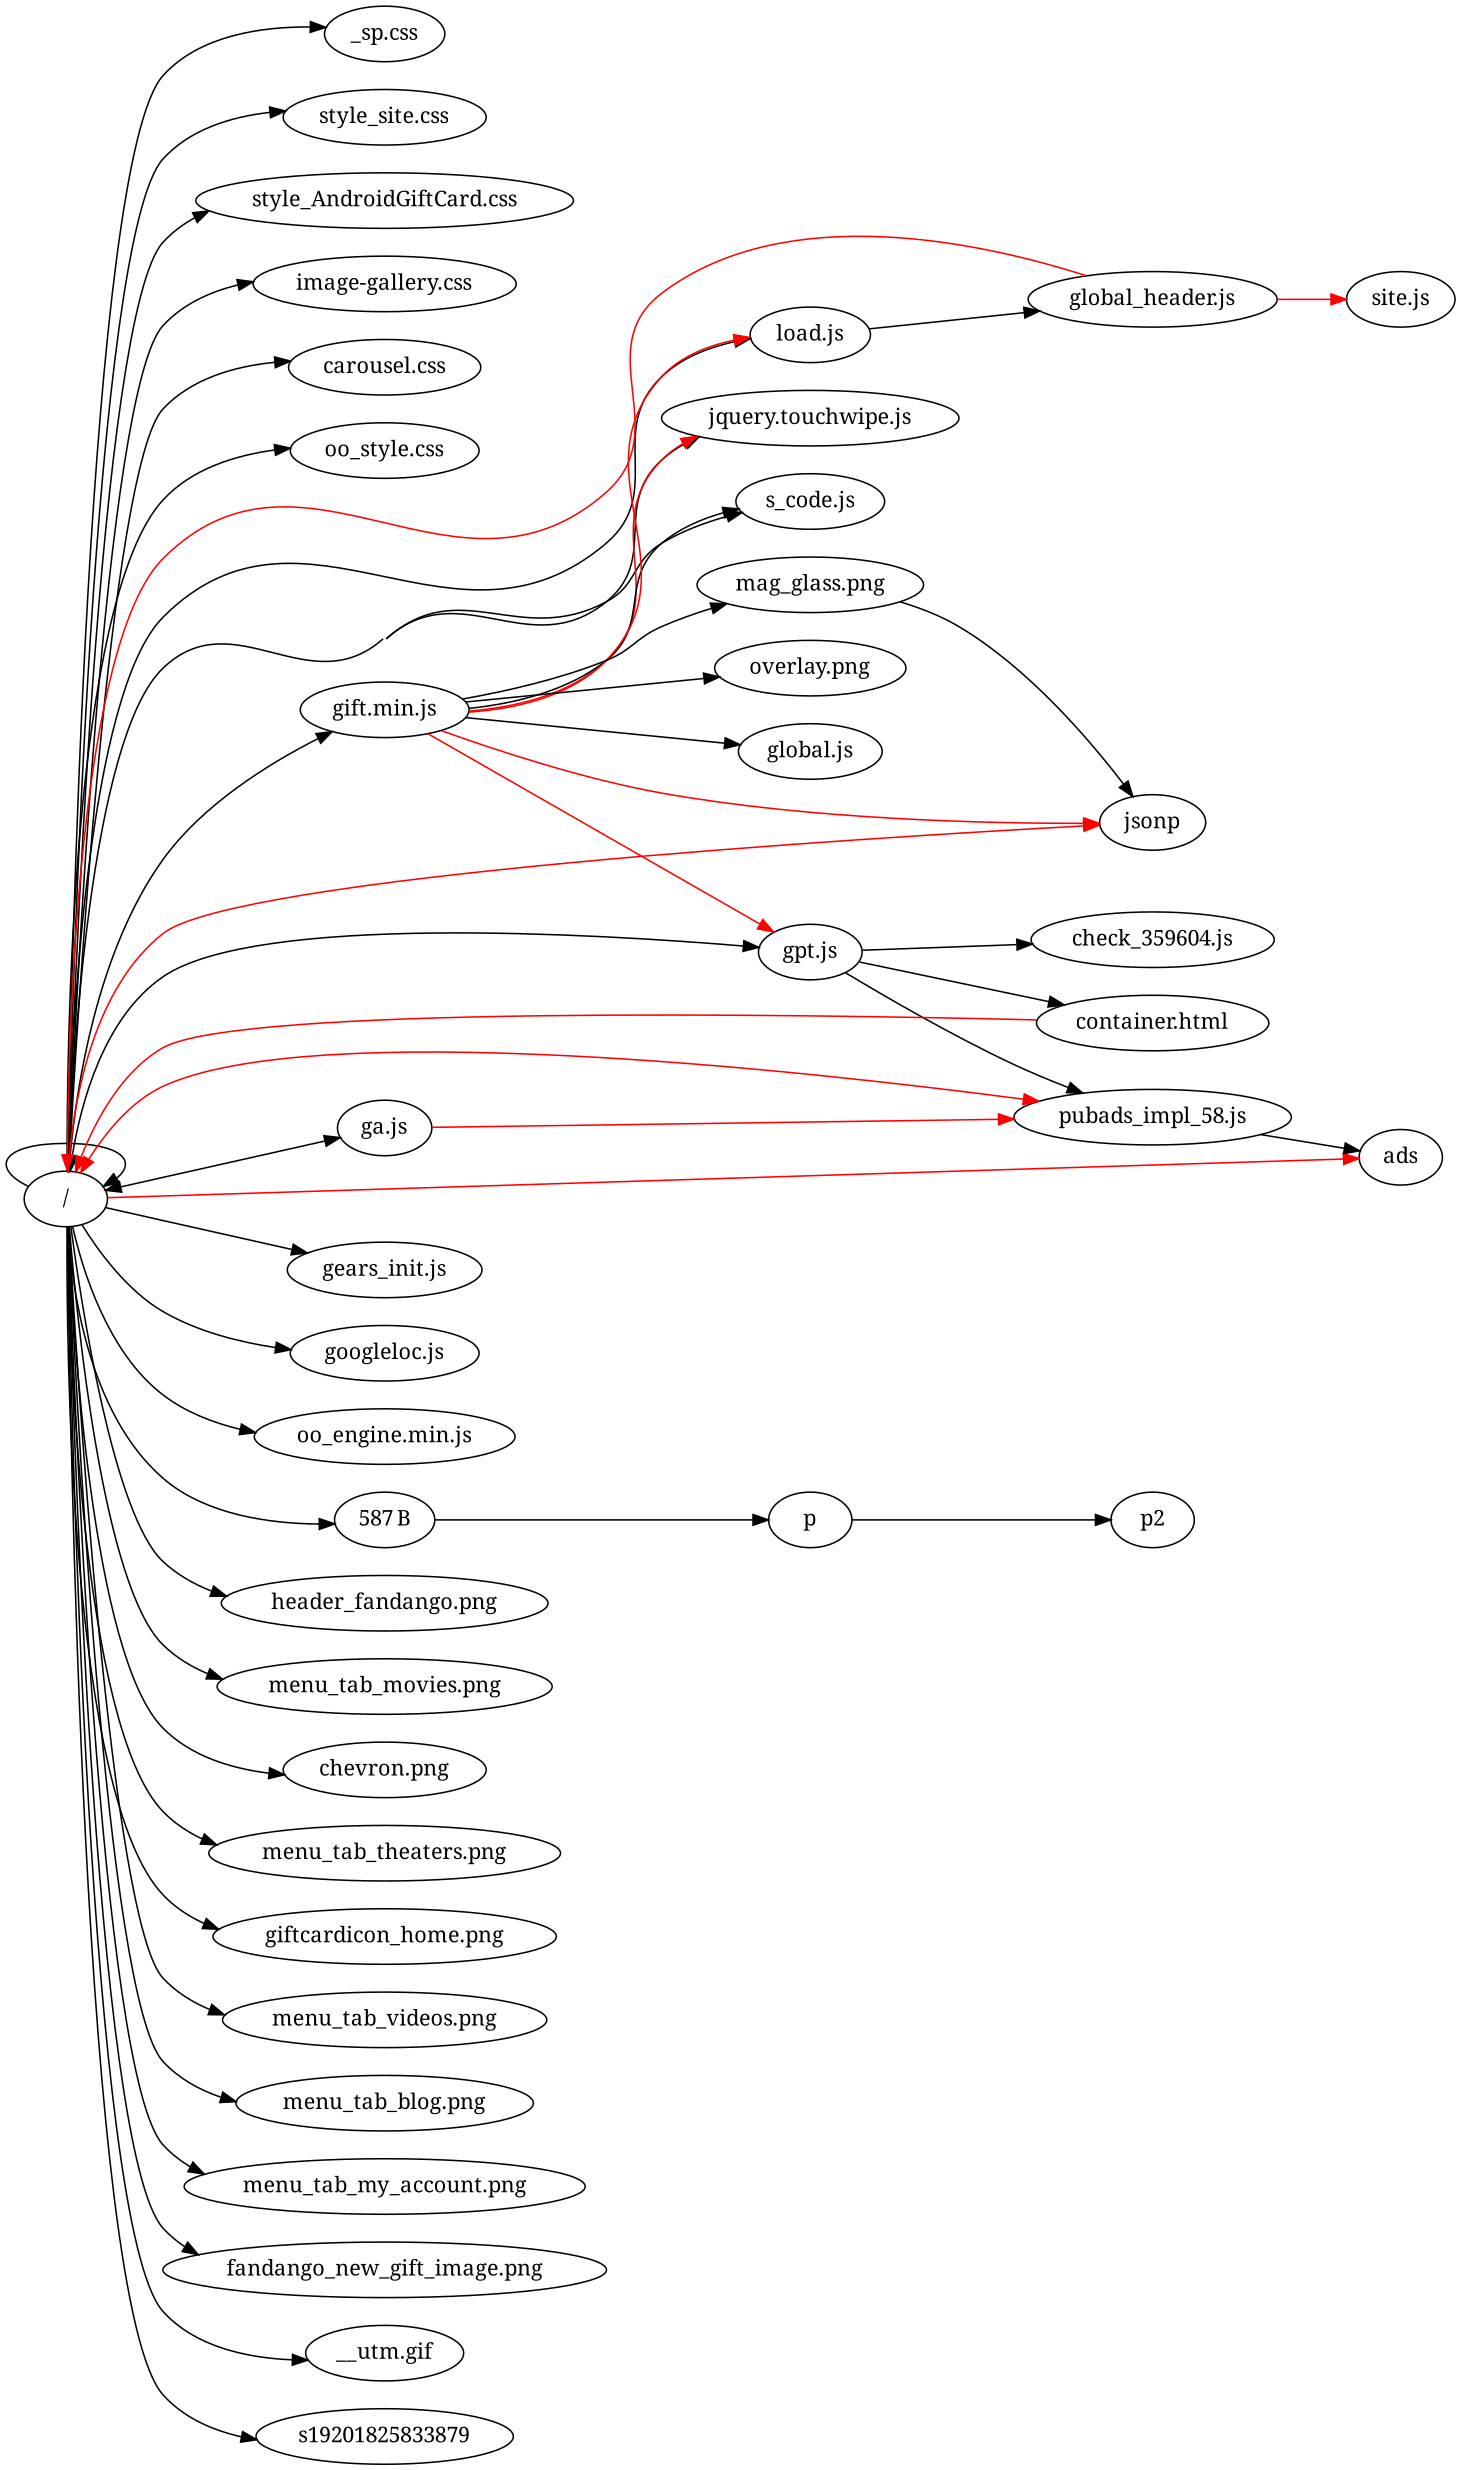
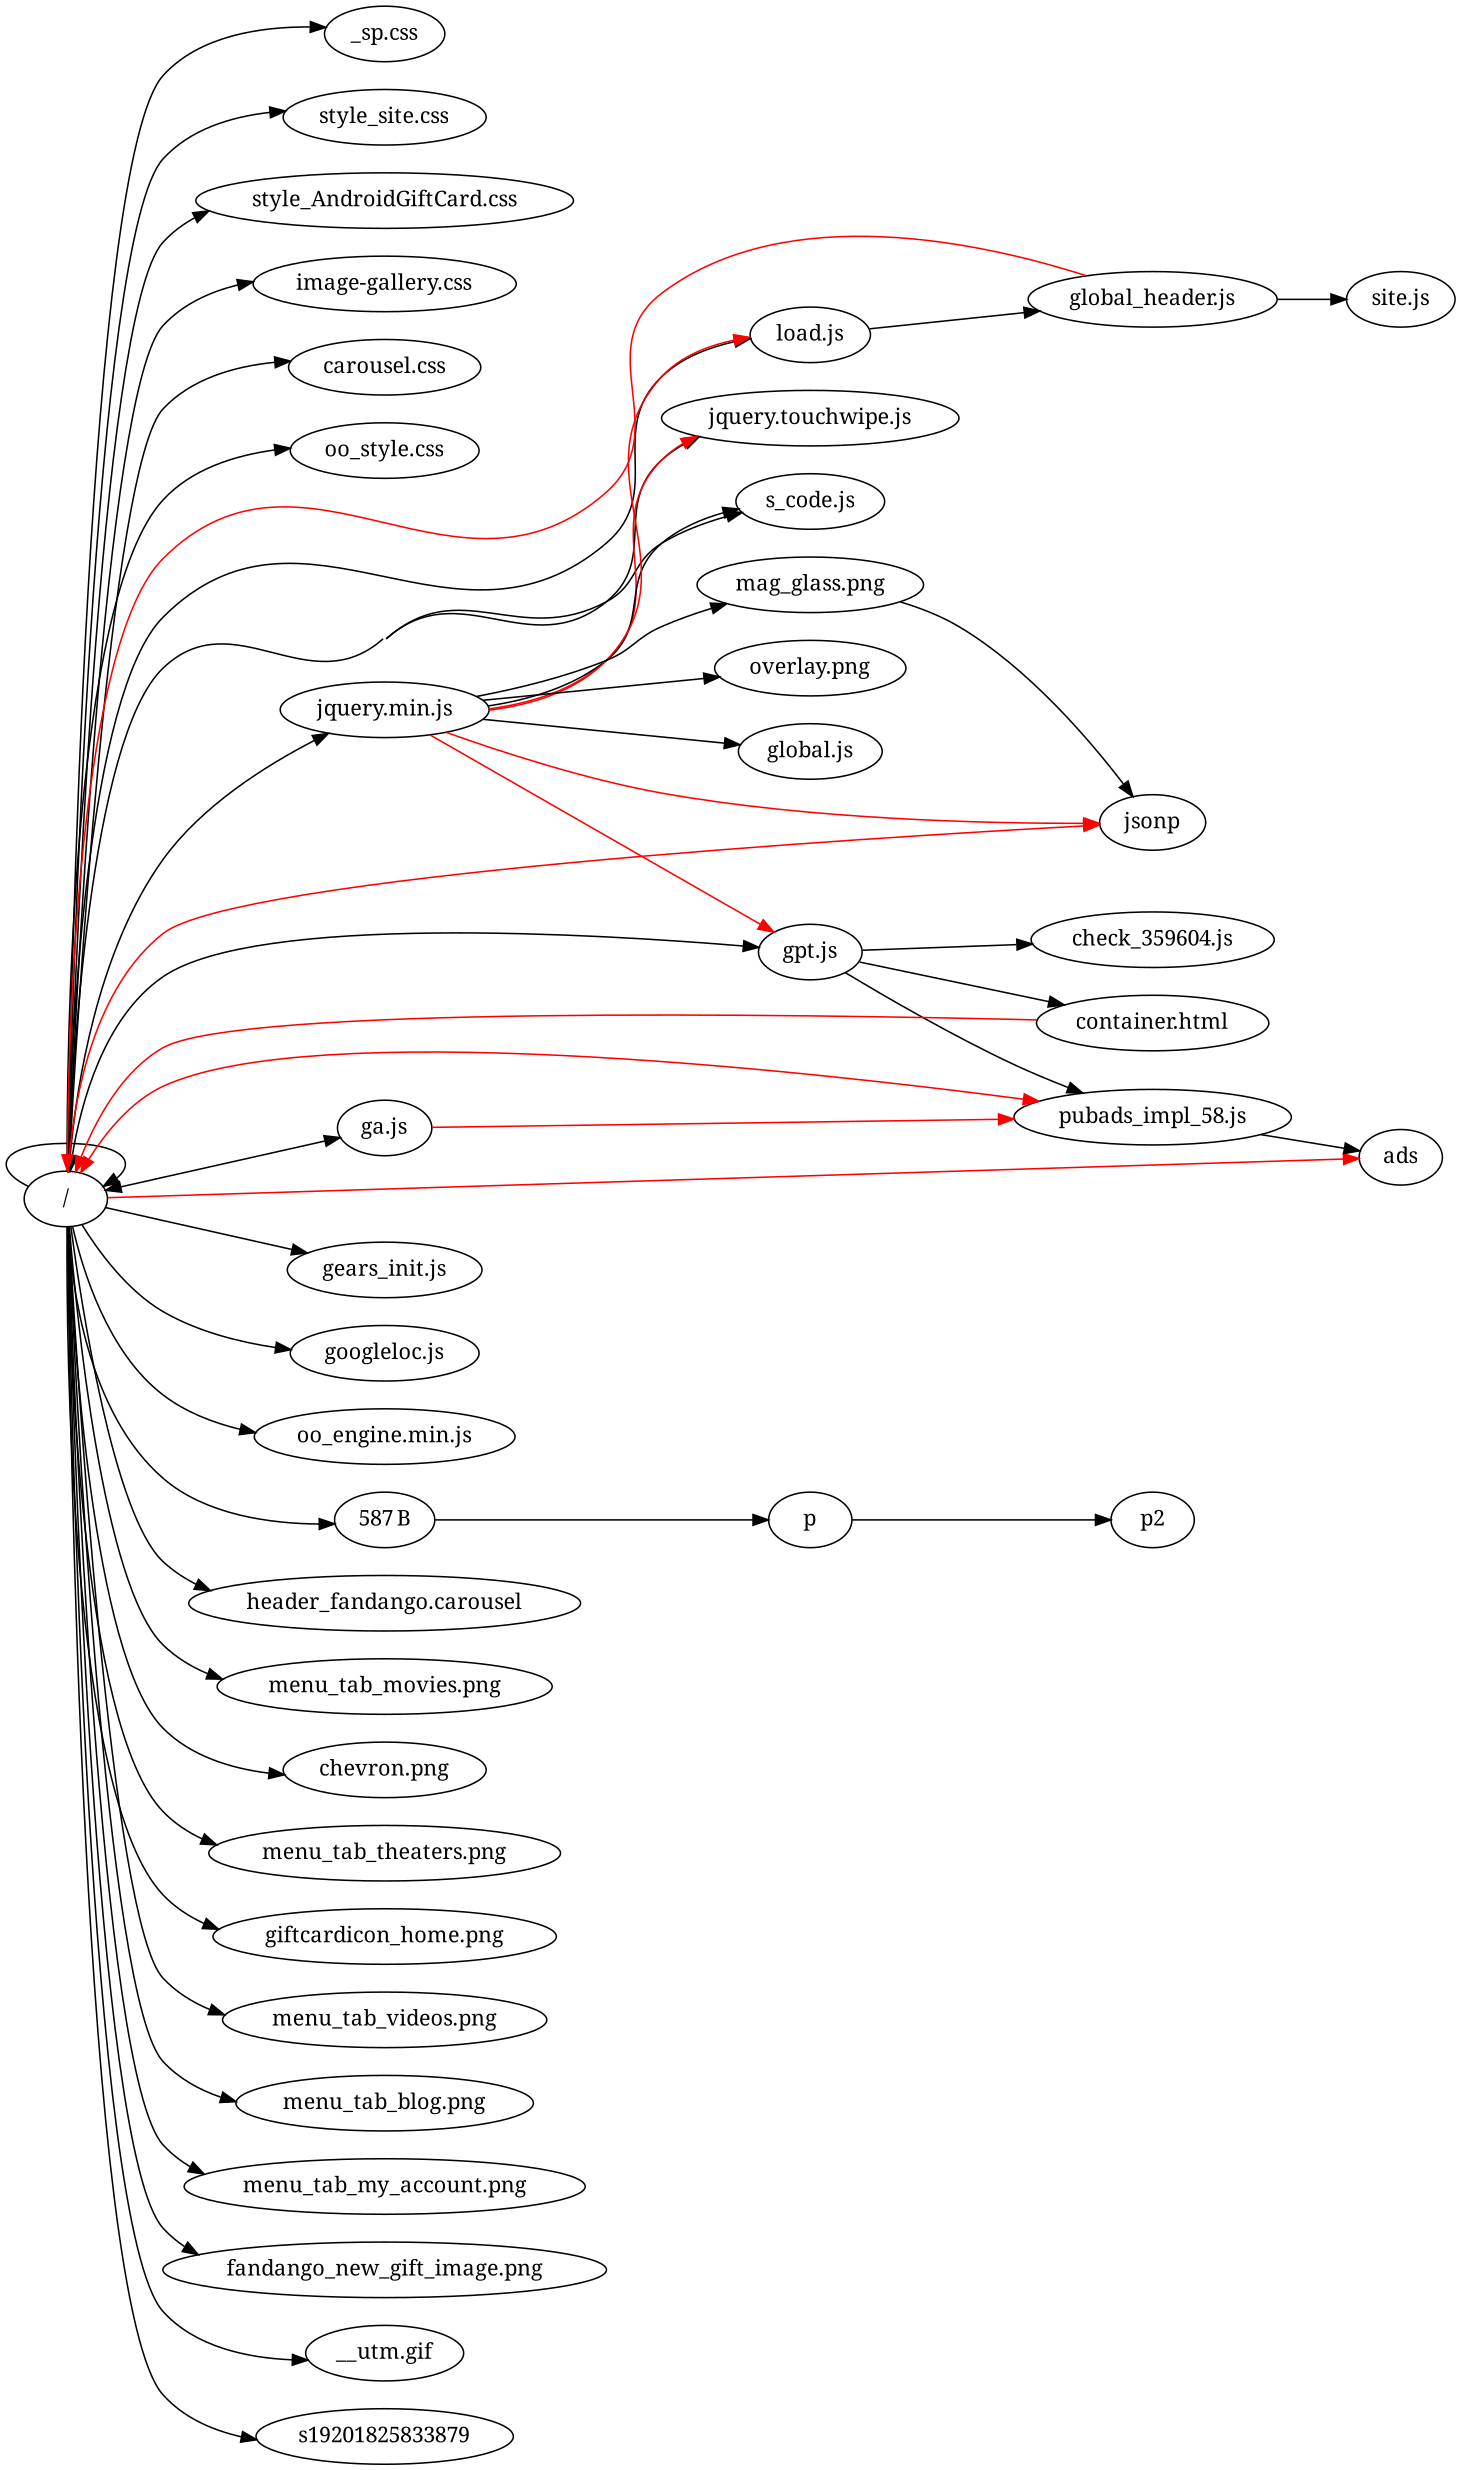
edge "global_header.js" -> "site.js": color red -> black
node "gift.min.js": label "gift.min.js" -> "jquery.min.js"
node "header_fandango.png": label "header_fandango.png" -> "header_fandango.carousel"
